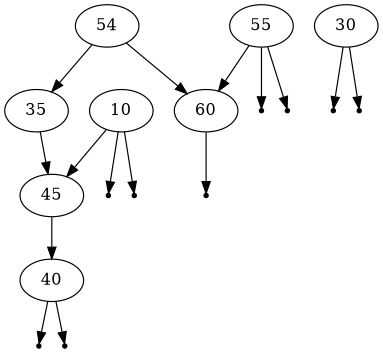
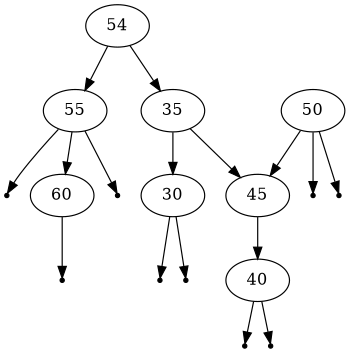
edge "54" -> "60": now "54" -> "55"
node "10": label "10" -> "50"
edge "35" -> "30": added
